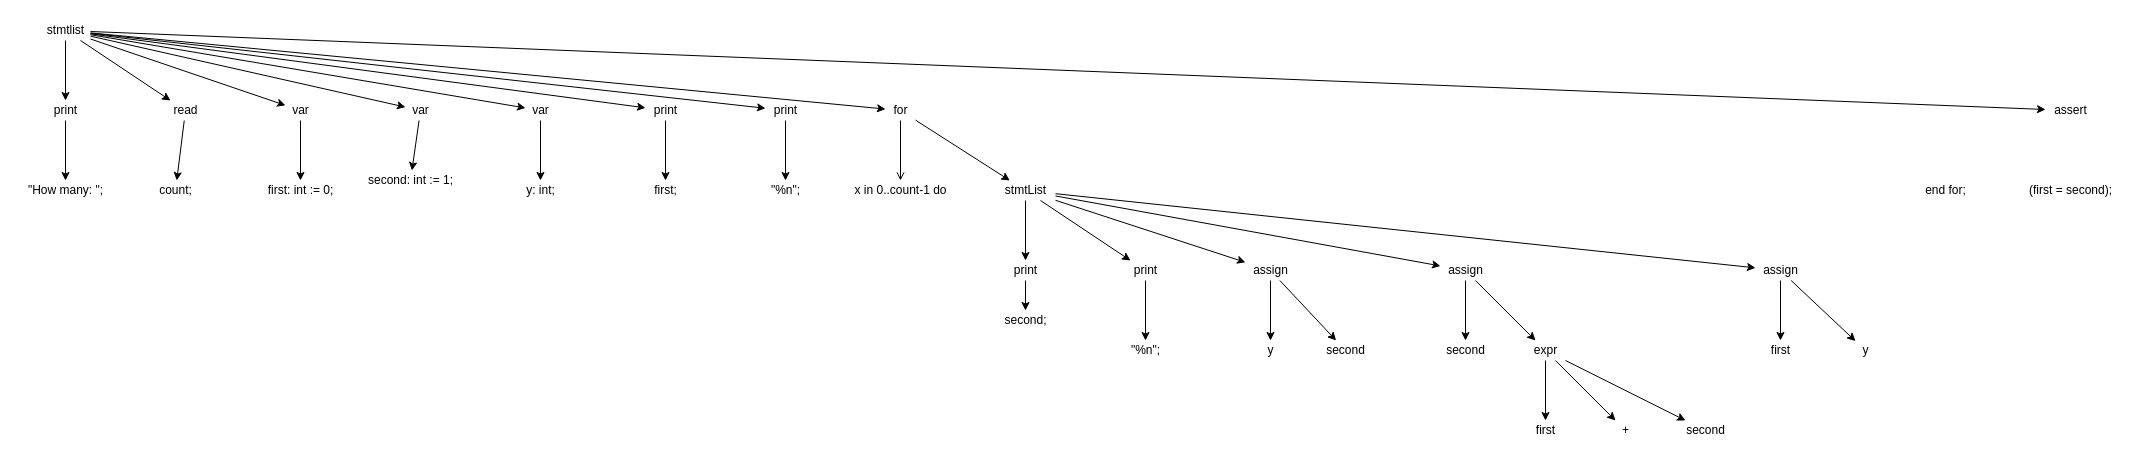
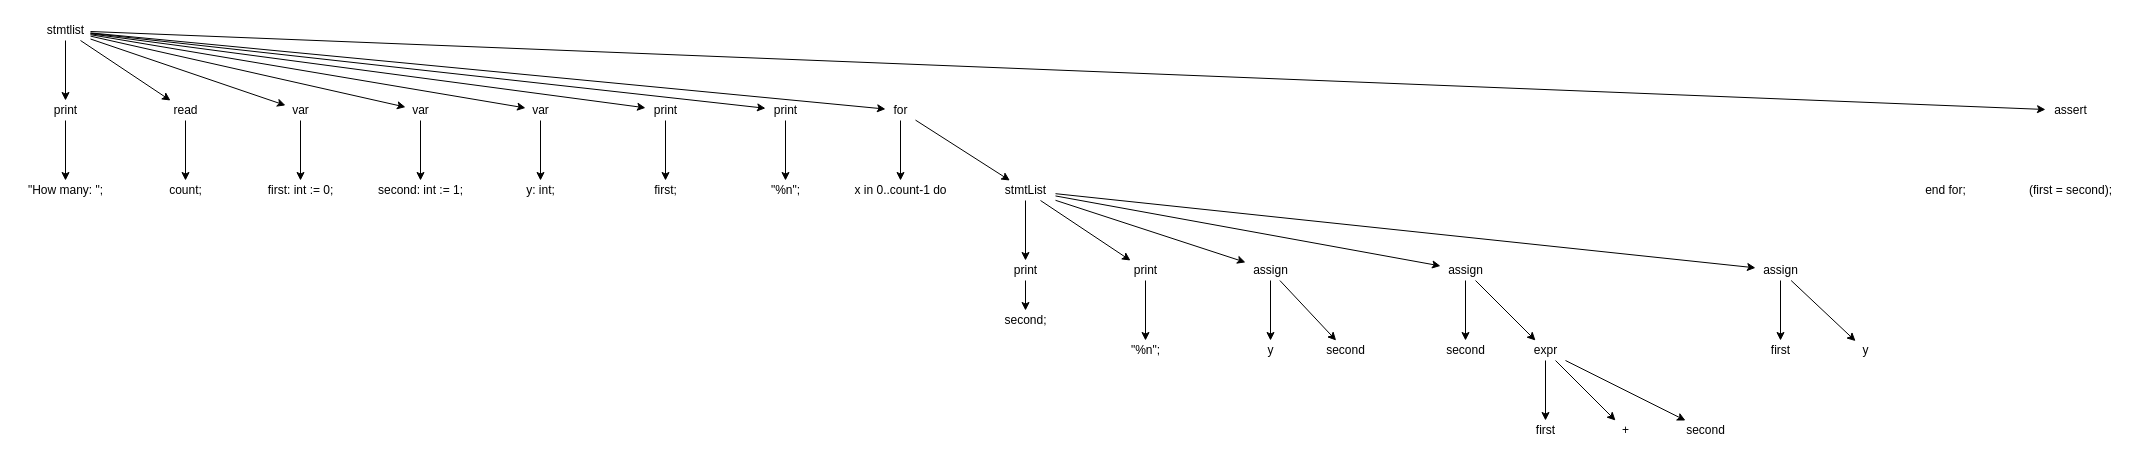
edge "for" -> "x in 0..count-1 do": arrowhead open -> classic
node "second: int := 1;": moved (411, 181) -> (421, 191)
node "count;": moved (176, 191) -> (186, 191)
